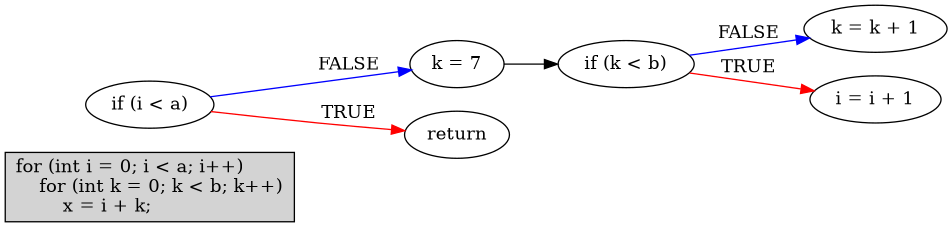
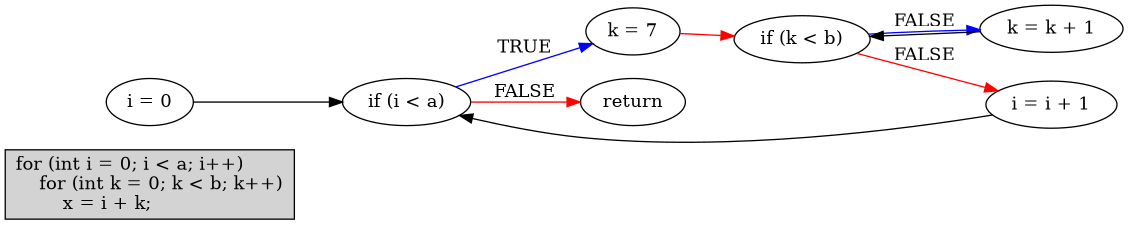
edge "k = k + 1" -> "if (k < b)": added
edge "k = 7" -> "if (k < b)": color black -> red
edge "if (i < a)" -> "k = 7": label "FALSE" -> "TRUE"
edge "if (k < b)" -> "i = i + 1": label "TRUE" -> "FALSE"
node "i = 0": added
edge "if (i < a)" -> "return": label "TRUE" -> "FALSE"
edge "i = i + 1" -> "if (i < a)": added
